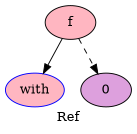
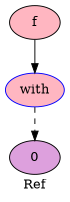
edge "f" -> "0": now "with" -> "0"
